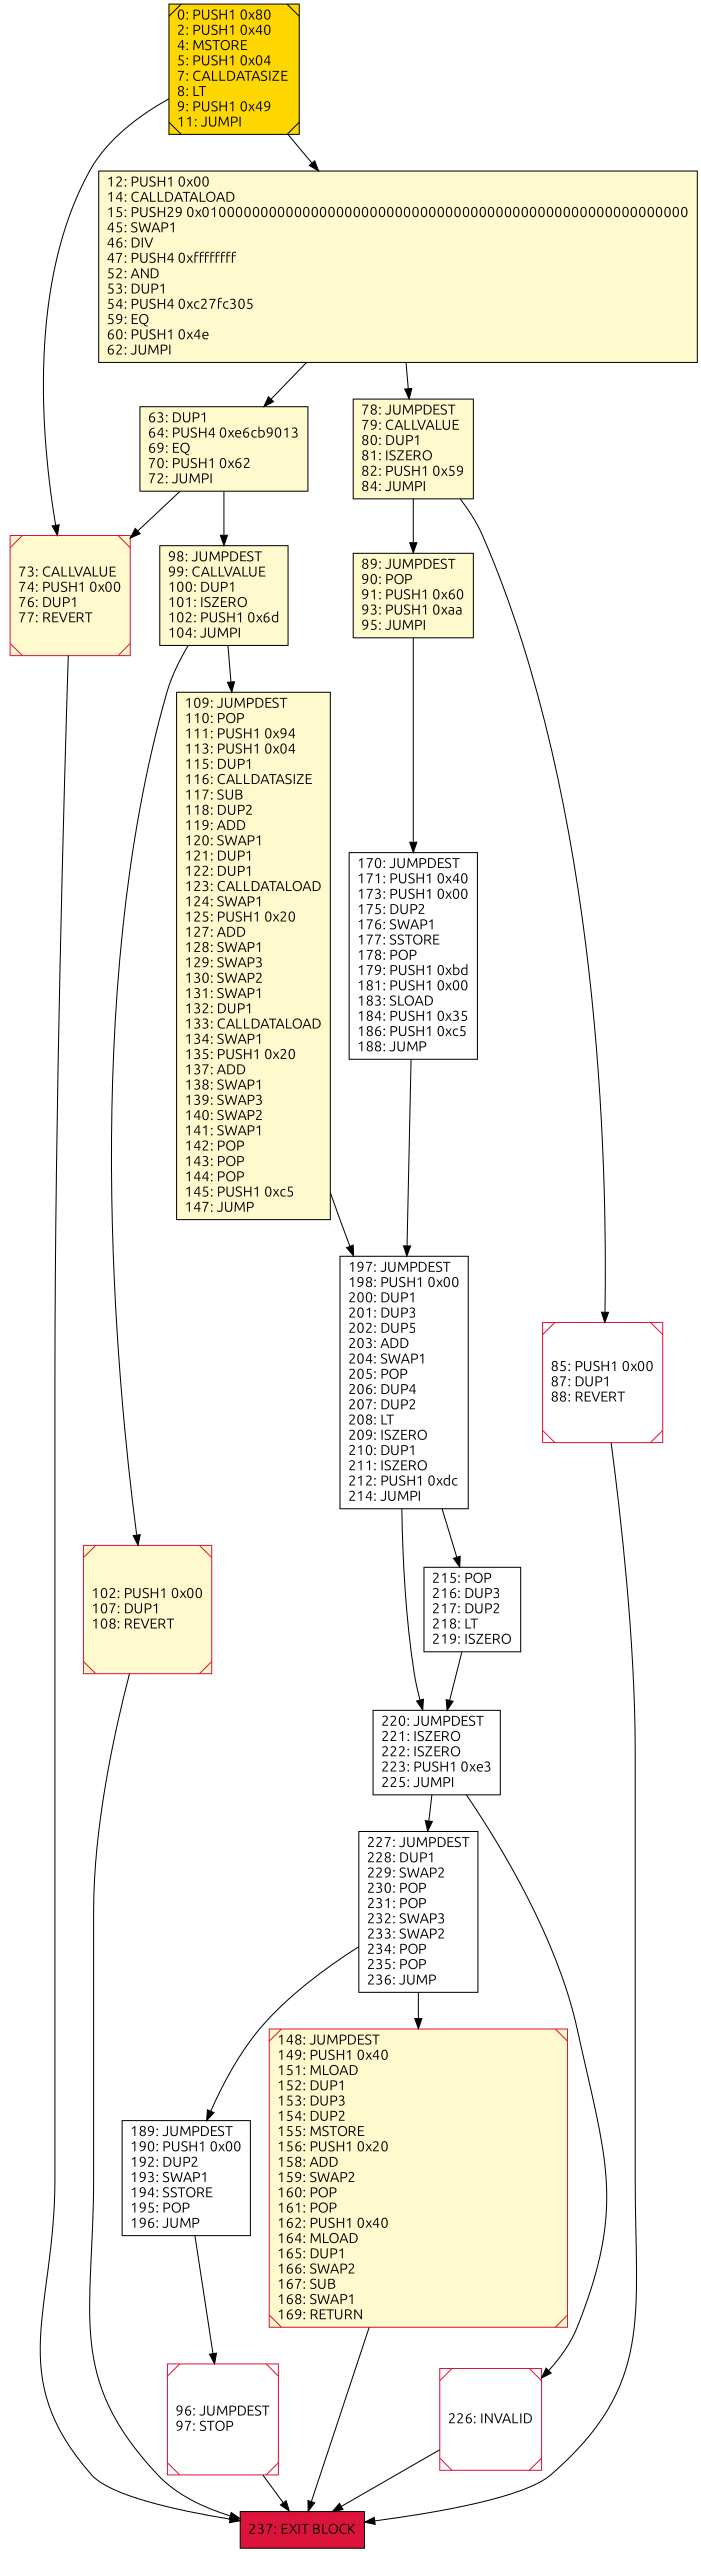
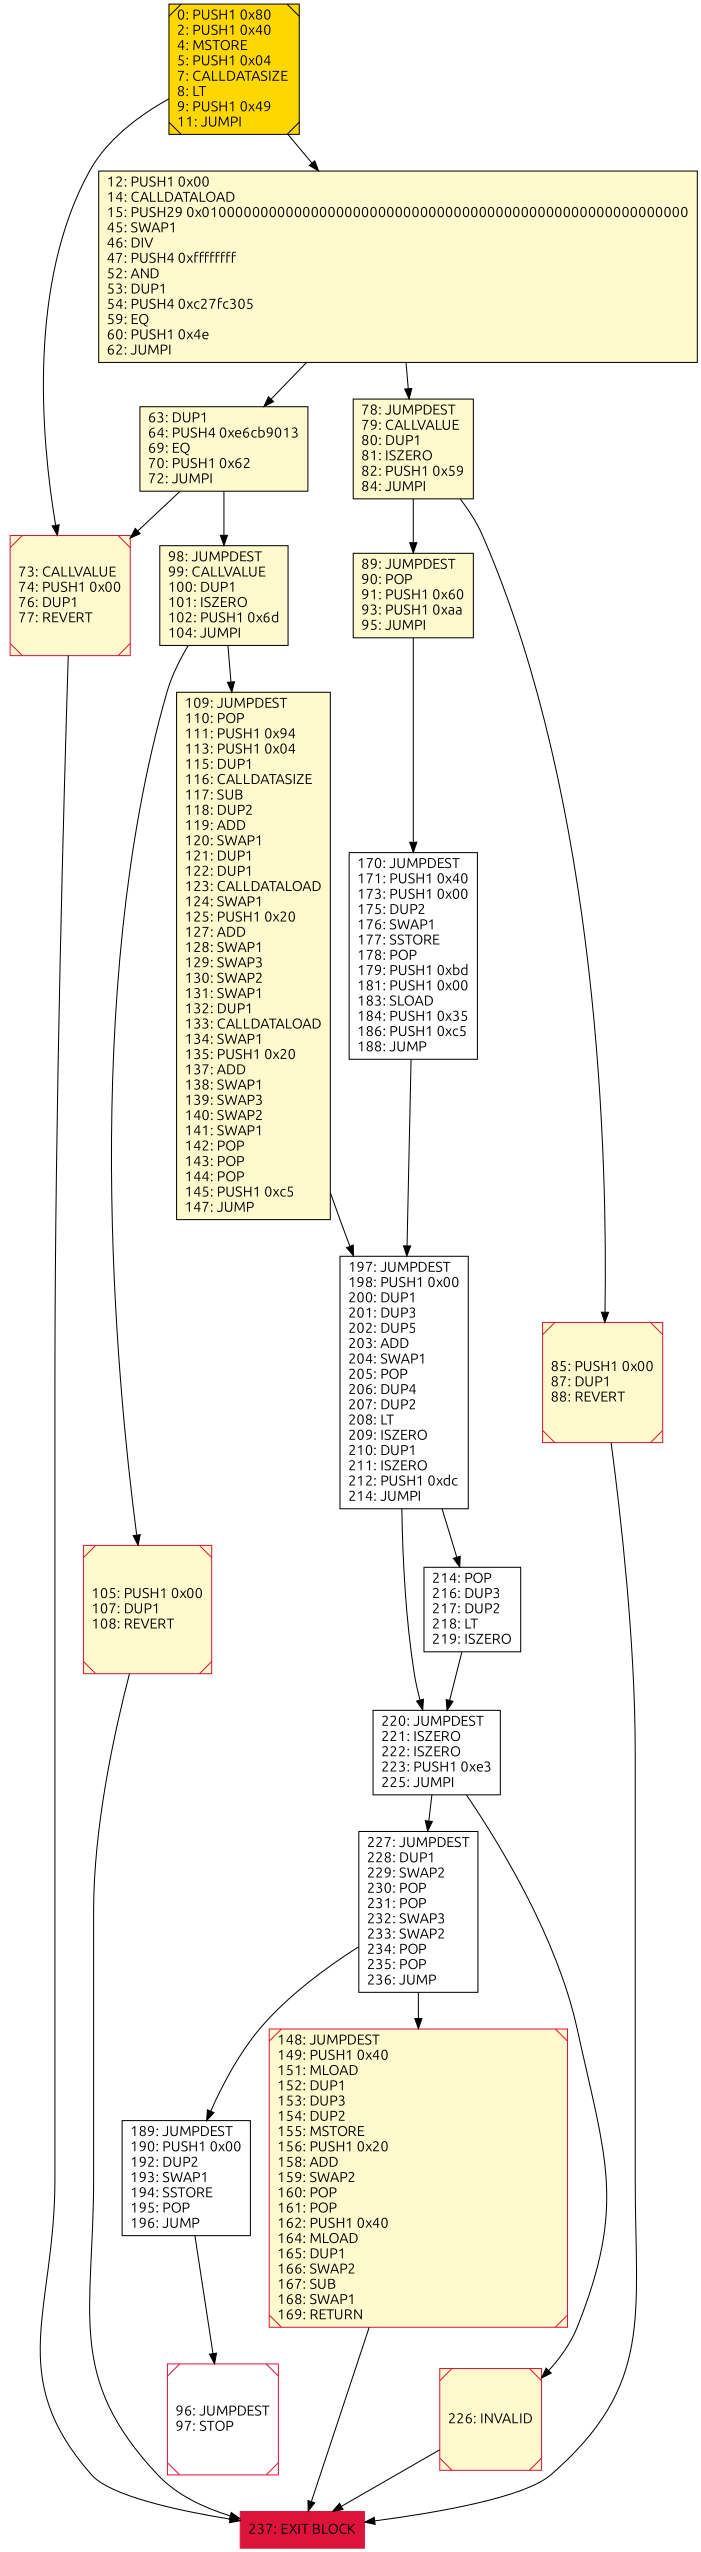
node "85: PUSH1 0x00 87: DUP1 88: REVERT": fillcolor white -> lemonchiffon
node "102: PUSH1 0x00 107: DUP1 108: REVERT": label "102: PUSH1 0x00 107: DUP1 108: REVERT" -> "105: PUSH1 0x00 107: DUP1 108: REVERT"
node "215: POP 216: DUP3 217: DUP2 218: LT 219: ISZERO": label "215: POP 216: DUP3 217: DUP2 218: LT 219: ISZERO" -> "214: POP 216: DUP3 217: DUP2 218: LT 219: ISZERO"
node "226: INVALID": fillcolor white -> lemonchiffon
edge "96: JUMPDEST 97: STOP" -> "237: EXIT BLOCK": removed
node "237: EXIT BLOCK": color black -> crimson
